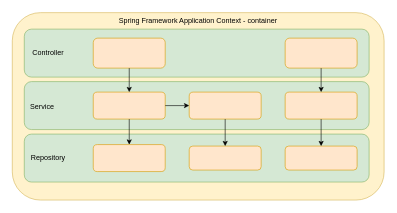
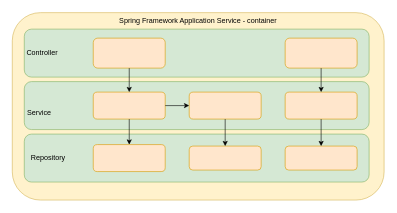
node "Spring Framework Application Context - container": label "Spring Framework Application Context - container" -> "Spring Framework Application Service - container"
node "Controller": moved (48, 53) -> (42, 53)
node "Service": moved (42, 106) -> (39, 112)
